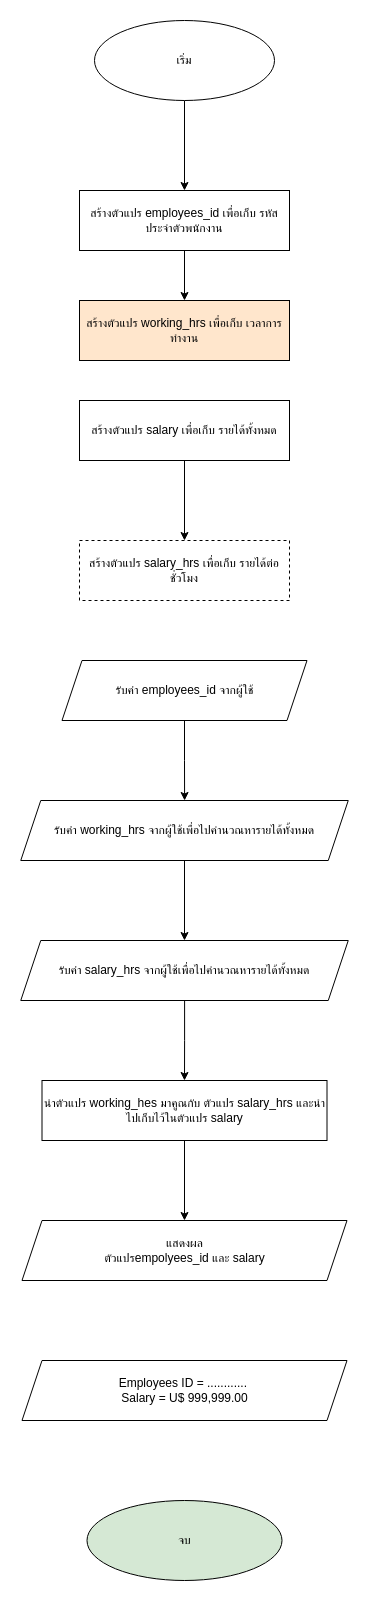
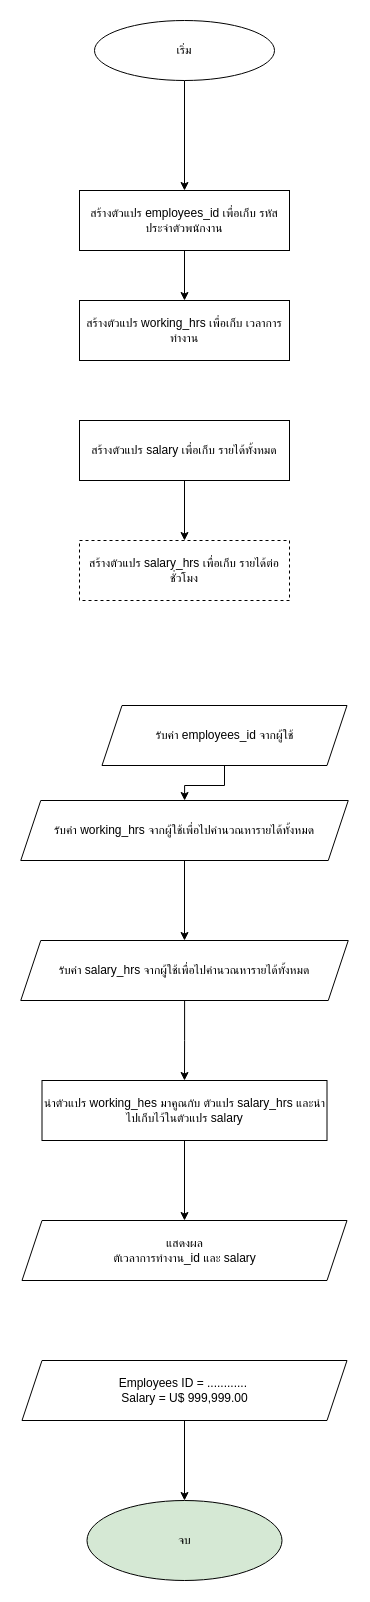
node "เริ่ม": size 180x80 -> 180x60
node "สร้างตัวแปร working_hrs เพื่อเก็บ เวลาการทำงาน": fillcolor #ffe6cc -> #ffffff
node "สร้างตัวแปร salary เพื่อเก็บ รายได้ทั้งหมด": moved (185, 431) -> (185, 451)
node "รับค่า employees_id จากผู้ใช้": moved (185, 691) -> (225, 736)
node "แสดงผล ตัวแปรempolyees_id และ salary": label "แสดงผล ตัวแปรempolyees_id และ salary" -> "แสดงผล ตัเวลาการทำงาน_id และ salary"
edge "Employees ID = ............ Salary = U$ 999,999.00" -> "จบ": added
